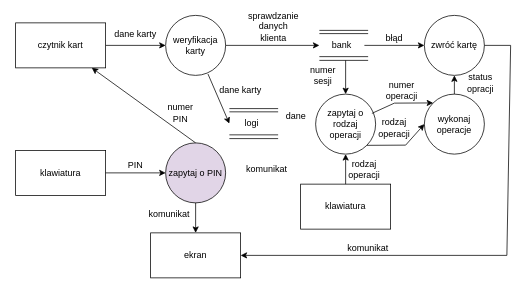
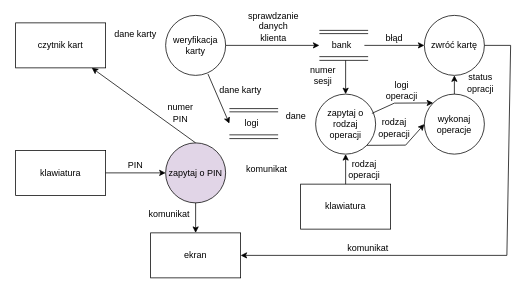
edge "czytnik kart" -> "weryfikacja karty": removed
node "numer operacji": label "numer operacji" -> "logi operacji"
